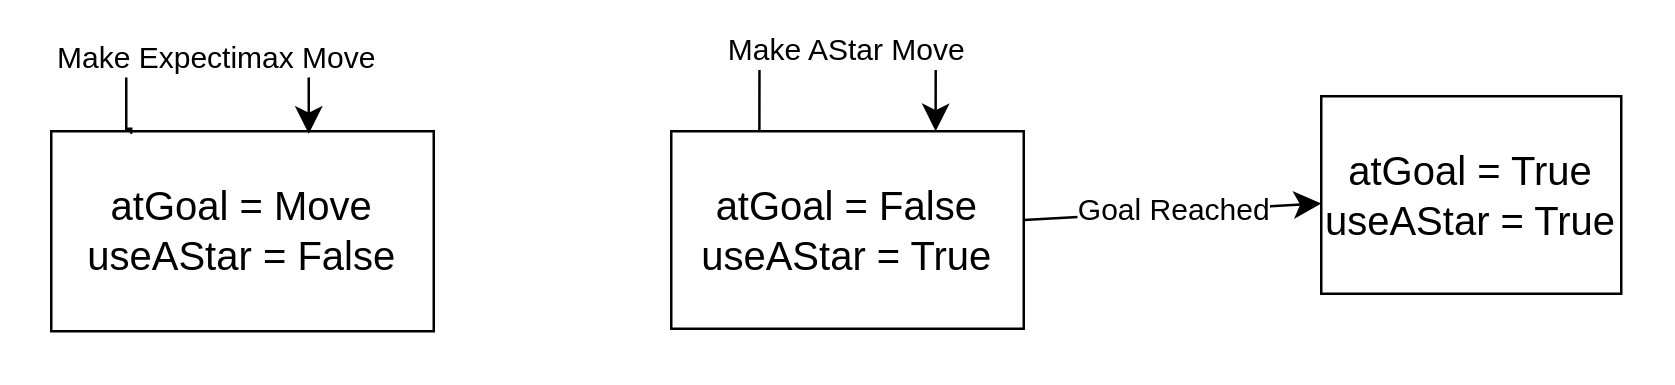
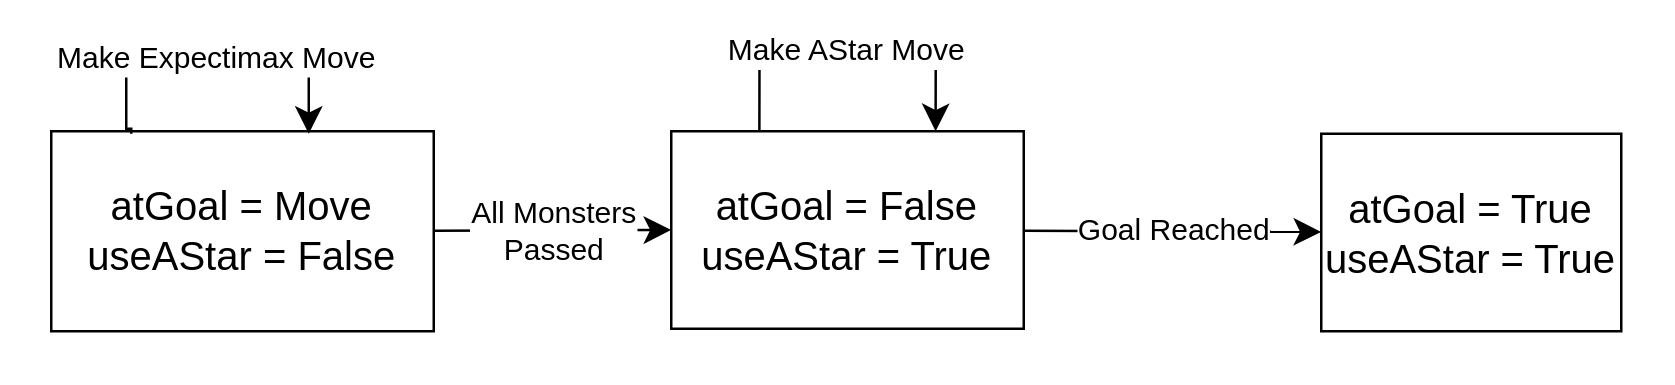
node "atGoal = True useAStar = True": moved (1471, 195) -> (1471, 233)
edge "atGoal = Move useAStar = False" -> "atGoal = False useAStar = True": added, label "All Monsters Passed"
